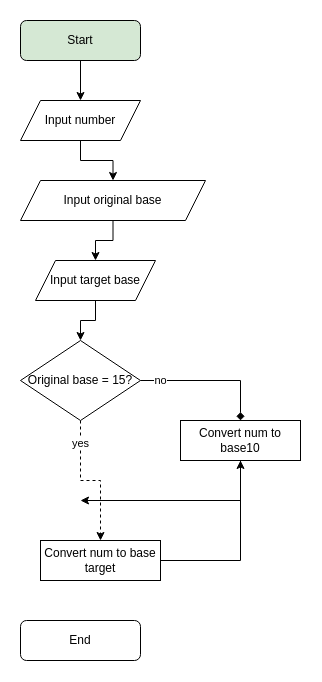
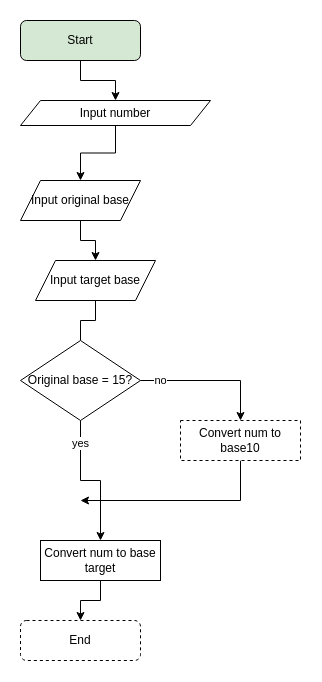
node "Input number": size 120x40 -> 190x25
node "Input original base": size 185x40 -> 120x40
edge "Input target base" -> "Original base = 15?": arrowhead classic -> none
edge "Original base = 15?" -> "Convert num to base10": arrowhead diamond -> classic
node "Convert num to base10": style solid -> dashed
edge "Original base = 15?" -> "Convert num to base target": style dashed -> solid
edge "Convert num to base target" -> "Convert num to base10": now "Convert num to base target" -> "End"
node "End": style solid -> dashed
